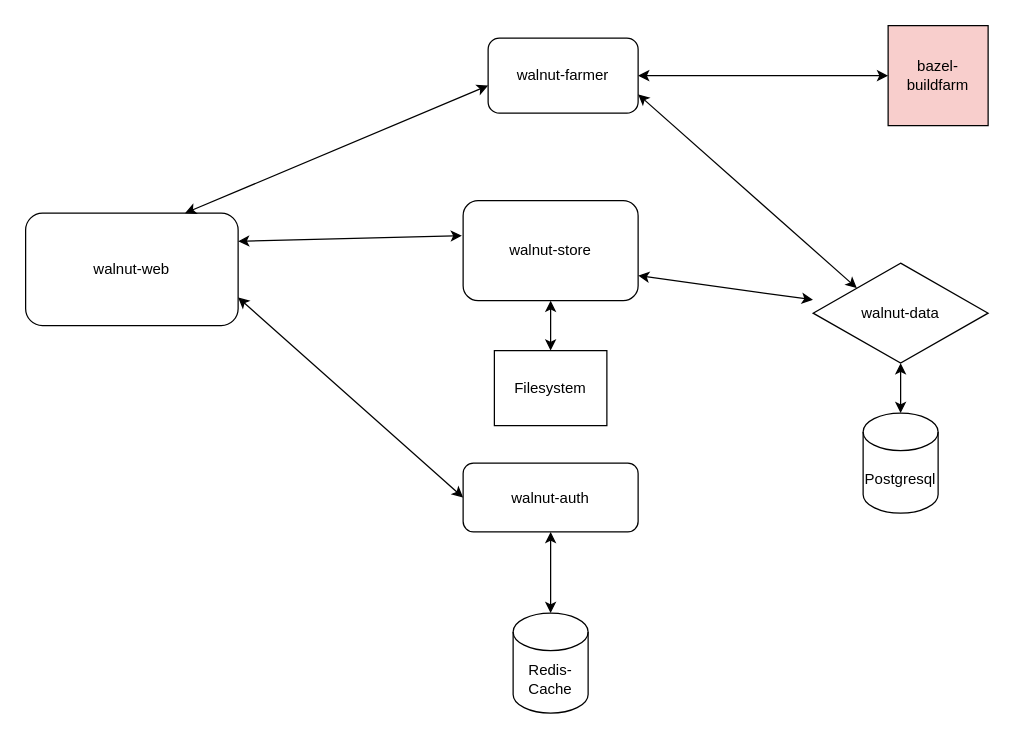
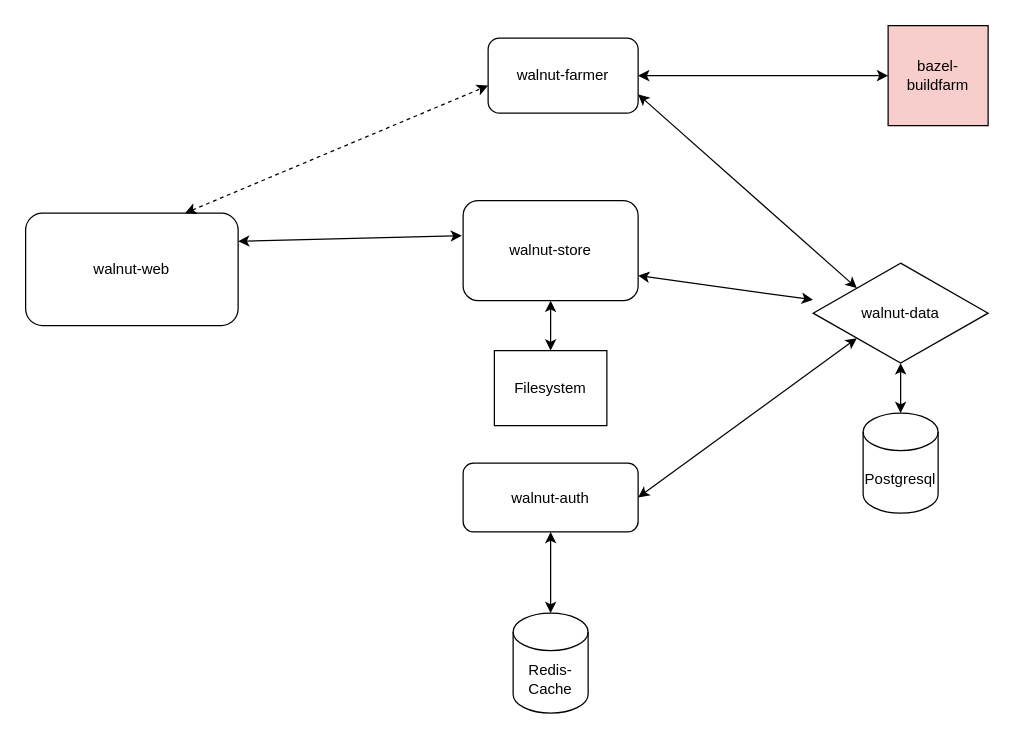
edge "walnut-farmer" -- "walnut-web": style solid -> dashed
edge "walnut-web" -- "walnut-auth": removed
edge "walnut-data" -- "walnut-auth": added
